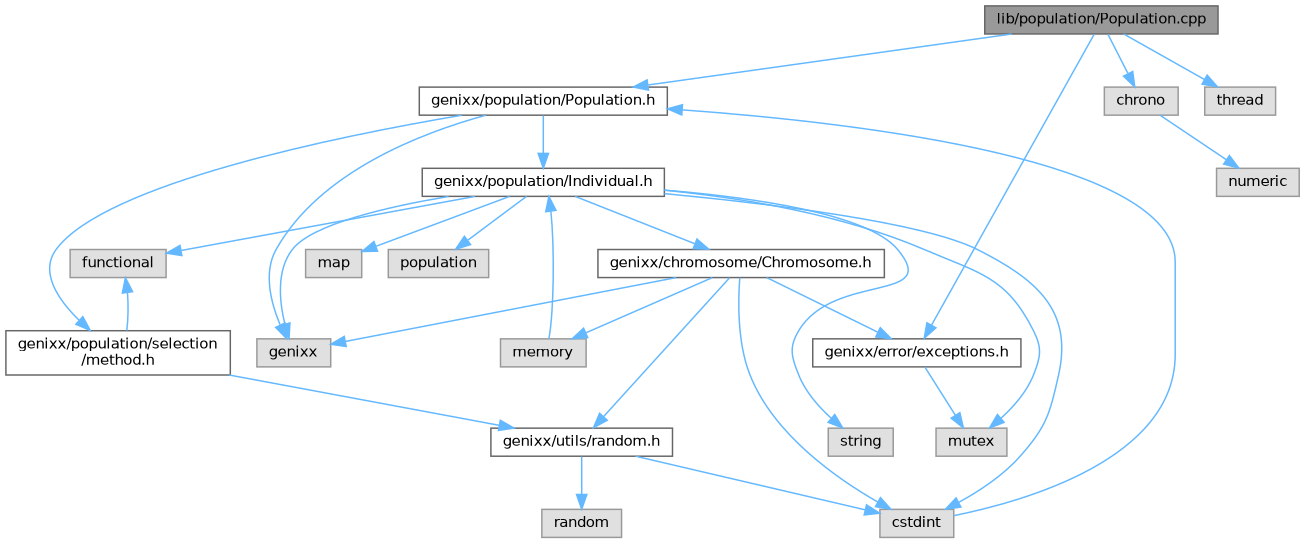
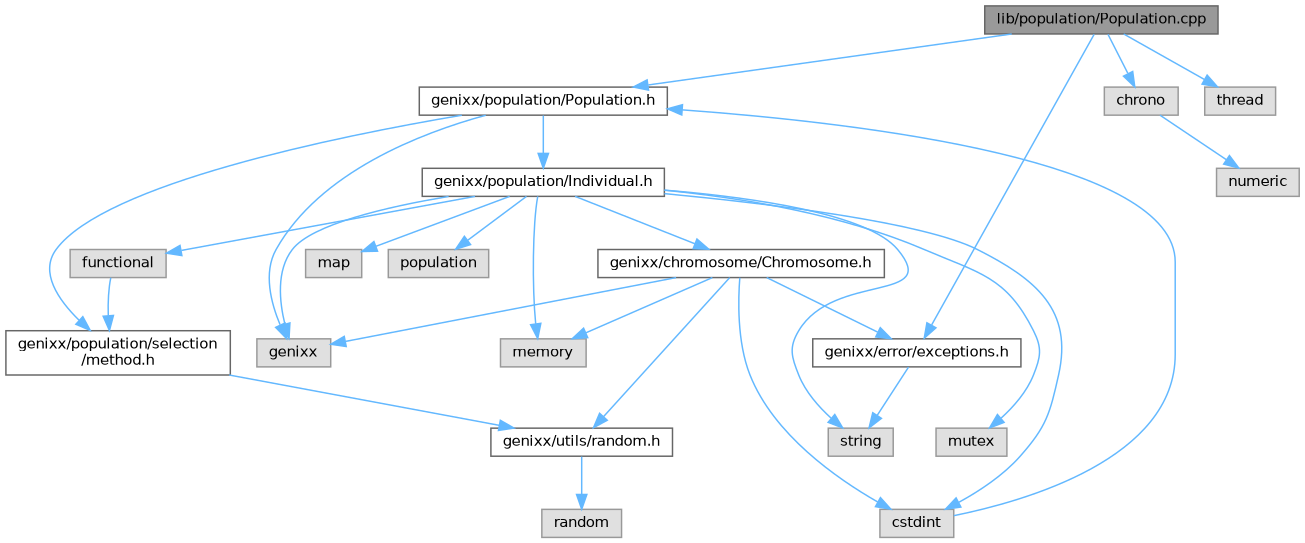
edge "memory" -> "genixx/population/Individual.h": reversed
edge "genixx/population/selection /method.h" -> "functional": reversed
edge "genixx/error/exceptions.h" -> "mutex": now "genixx/error/exceptions.h" -> "string"
edge "genixx/utils/random.h" -> "cstdint": removed
